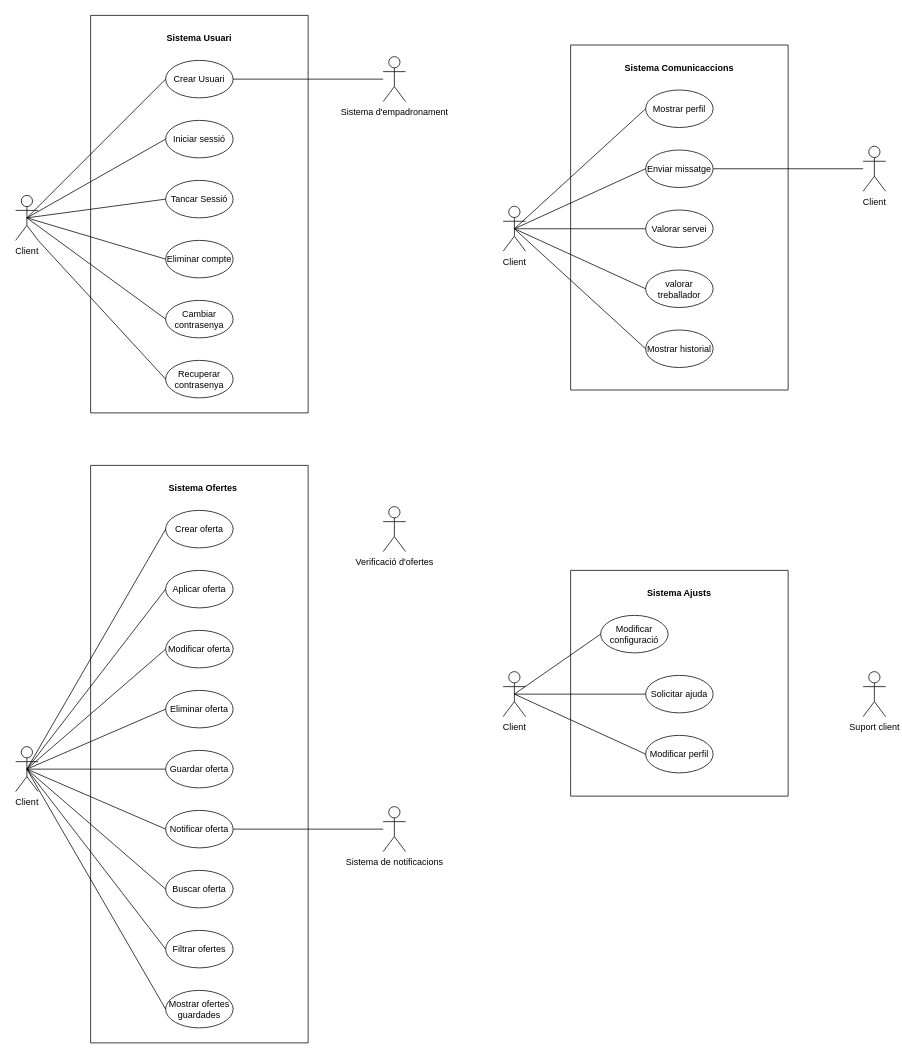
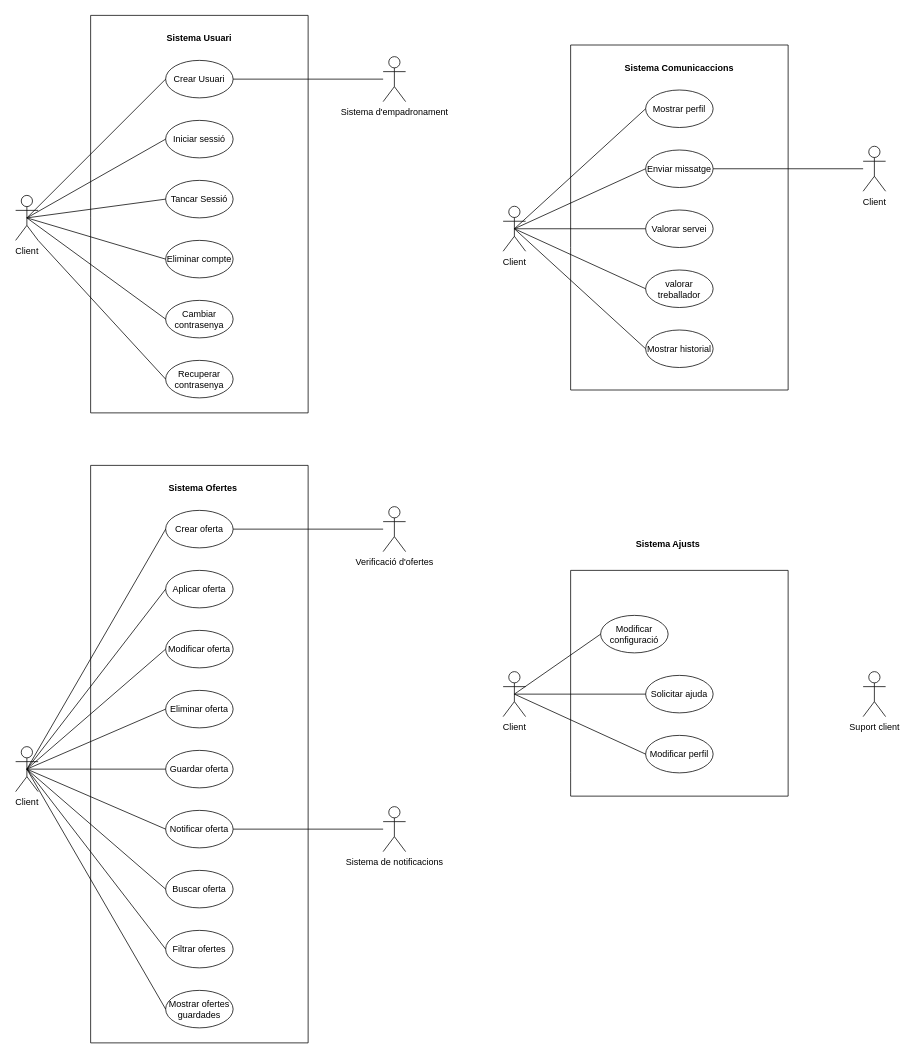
edge "Crear oferta" -- "Verificació d'ofertes": added
node "Sistema Ajusts": moved (679, 593) -> (668, 544)
